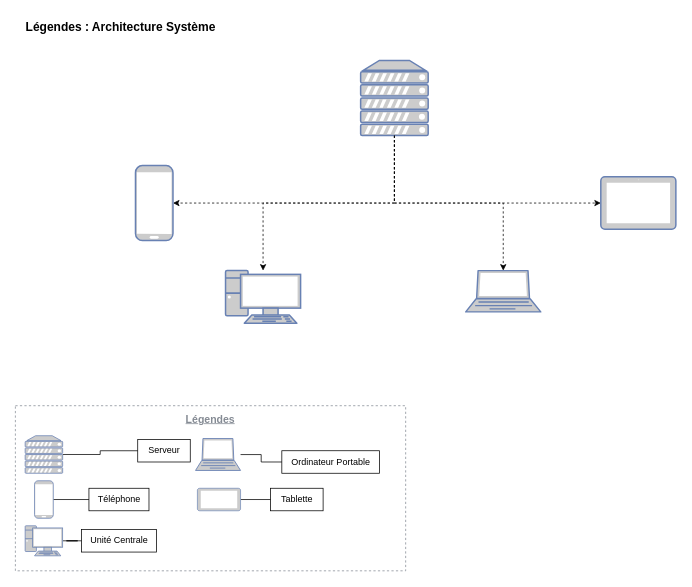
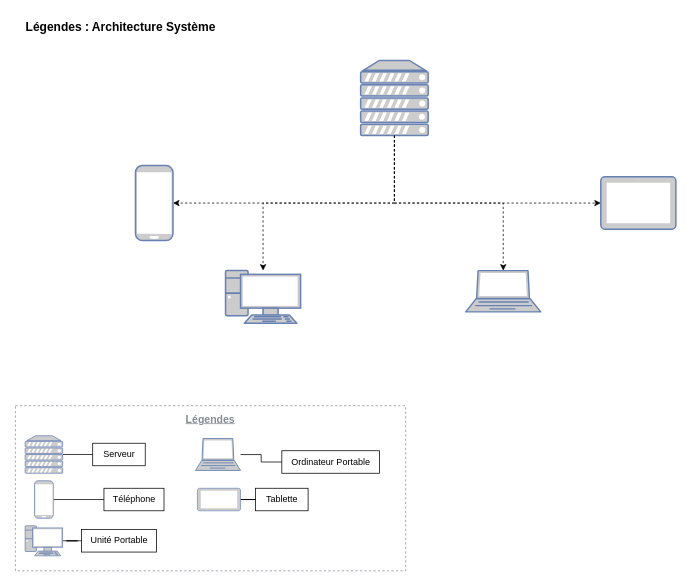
node "Serveur": moved (164, 450) -> (119, 454)
node "Téléphone": moved (119, 499) -> (134, 499)
node "Tablette": moved (297, 499) -> (282, 499)
node "Unité Centrale": label "Unité Centrale" -> "Unité Portable"
